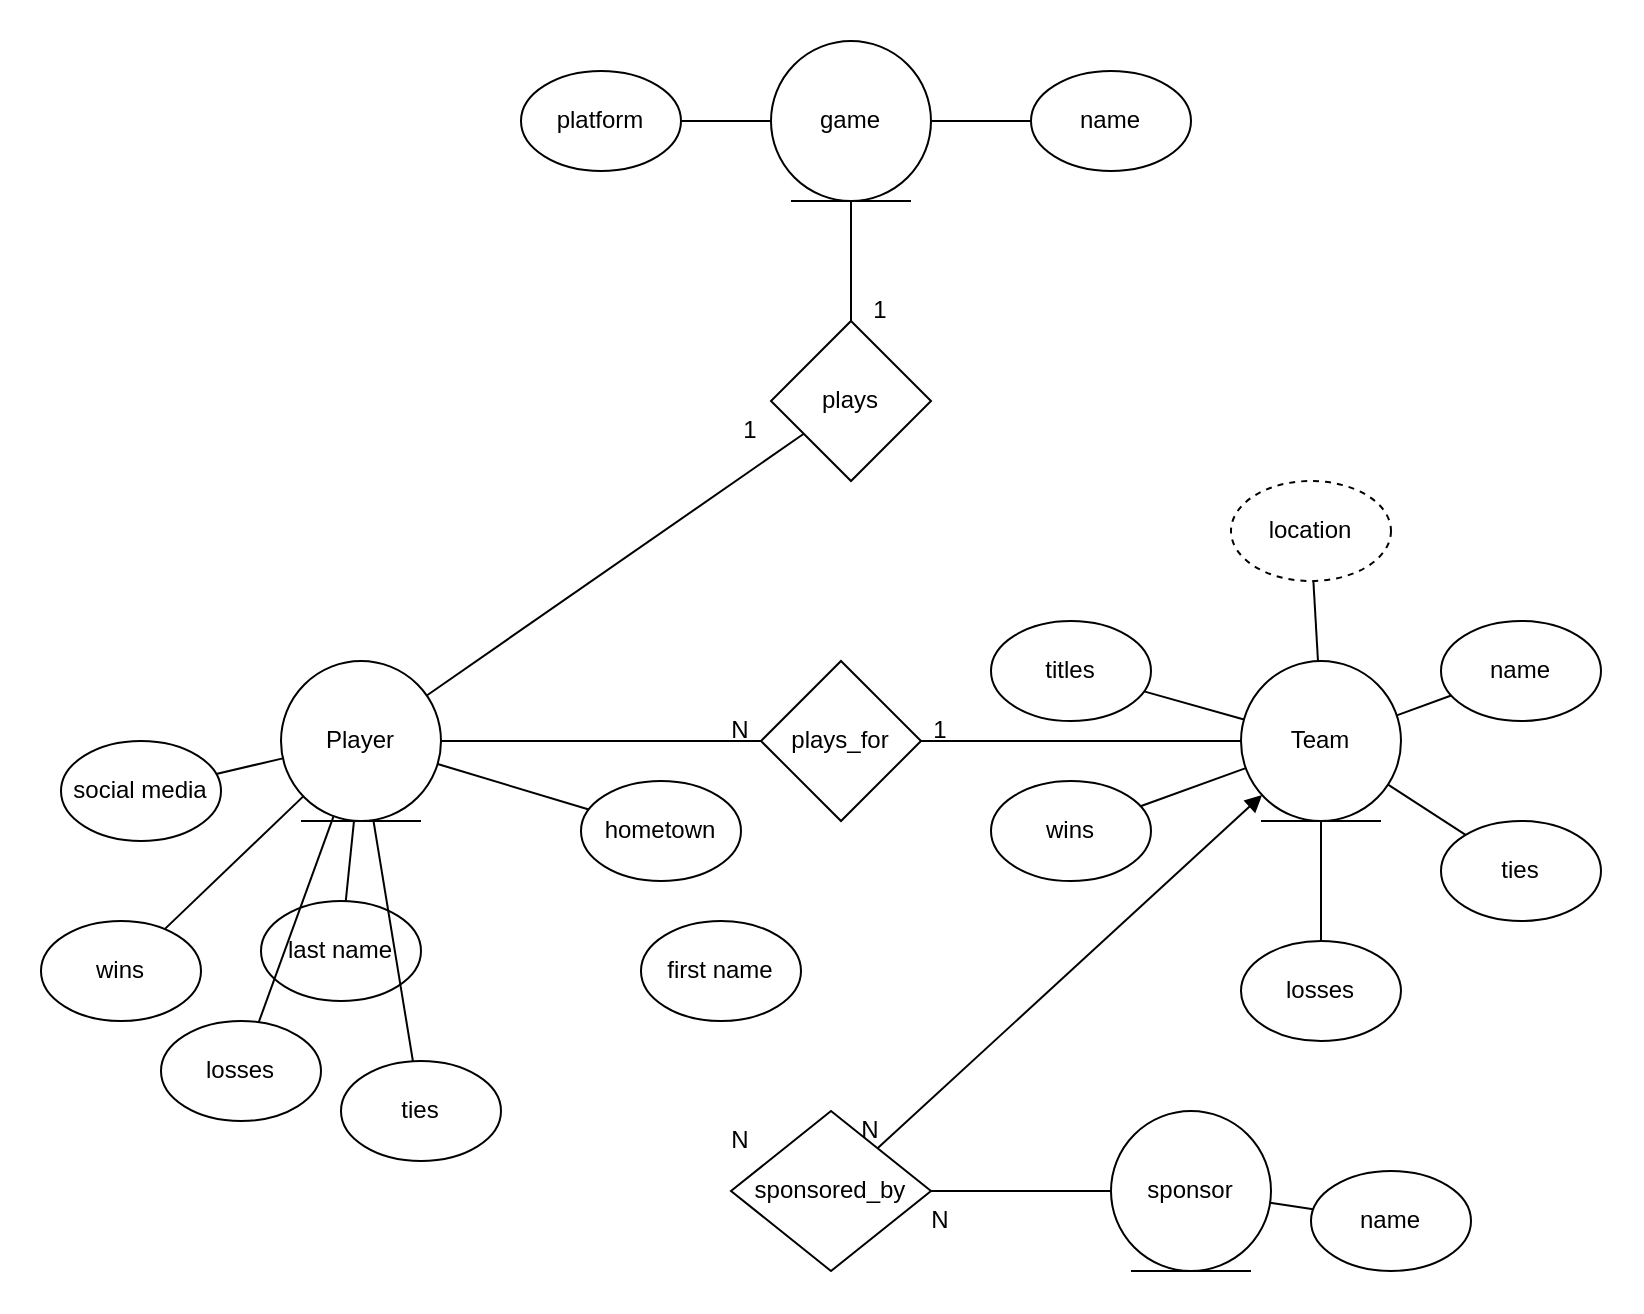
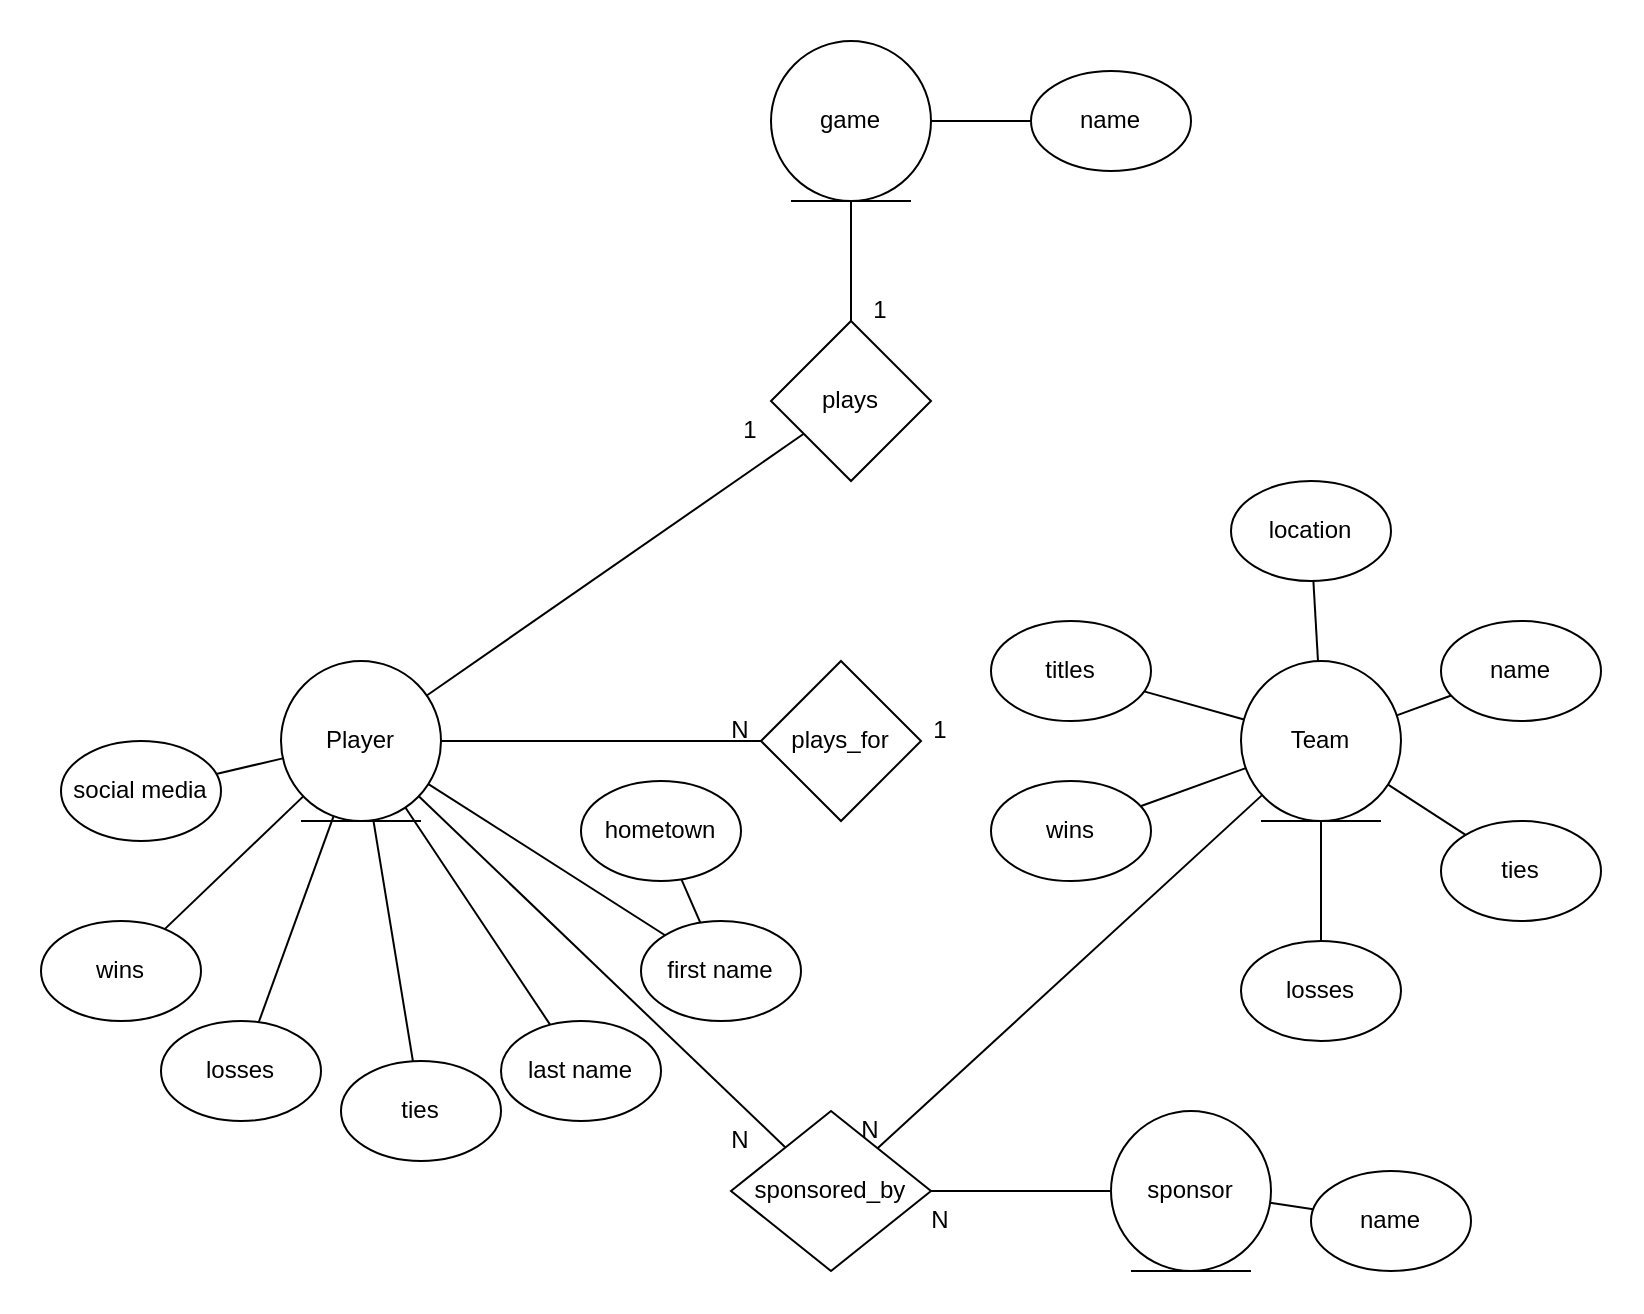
node "platform": removed
edge "platform" -- "game": removed
node "location": style dashed -> solid
edge "plays_for" -- "Team": removed
edge "Player" -- "hometown": now "first name" -- "hometown"
edge "sponsored_by" -> "Team": arrowhead block -> none
edge "Player" -- "first name": added
node "last name": moved (341, 951) -> (581, 1071)
edge "Player" -- "sponsored_by": added
